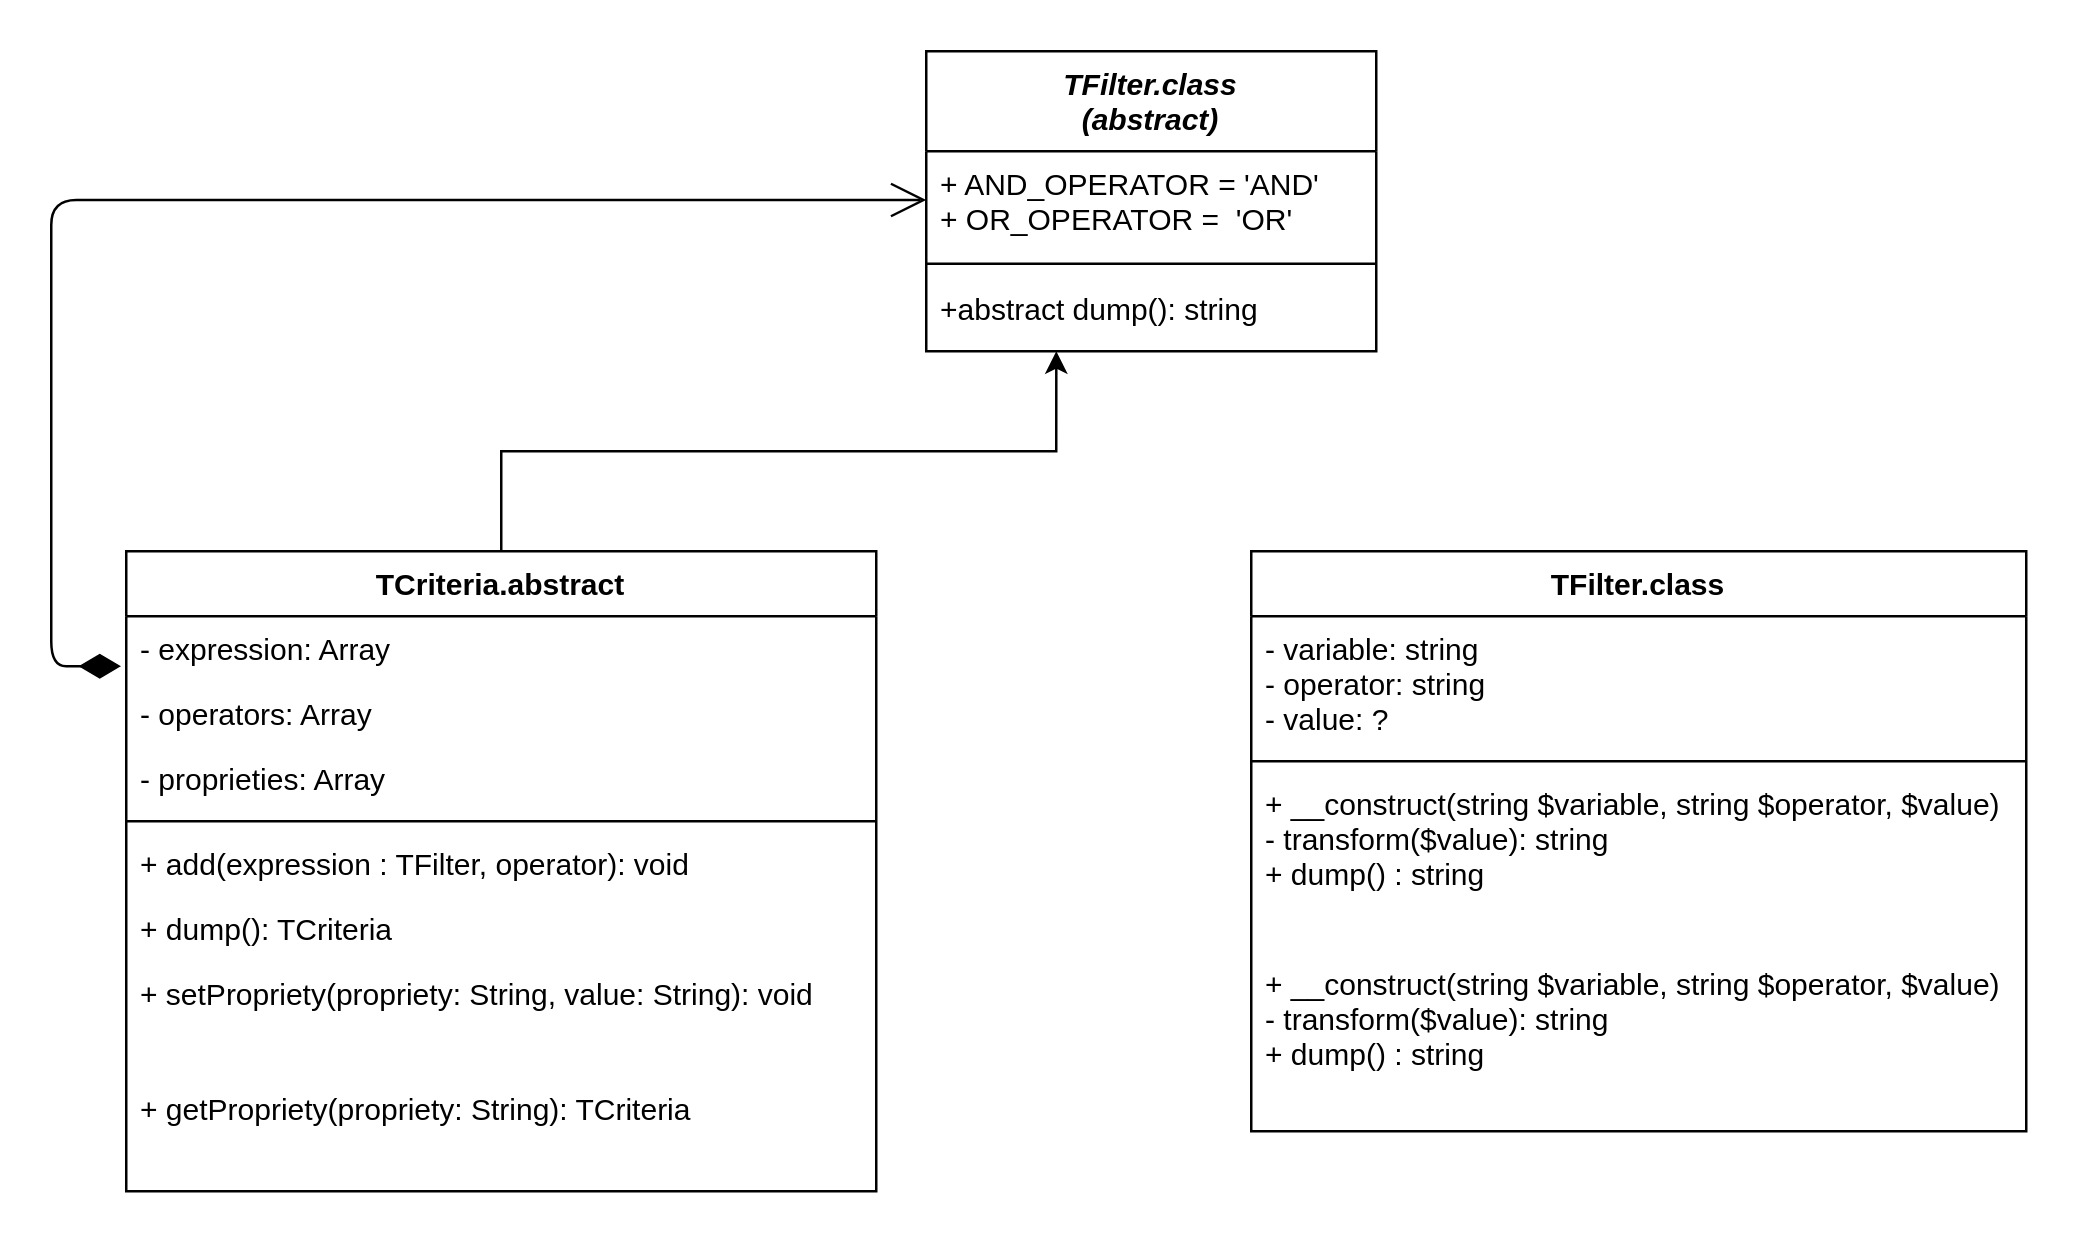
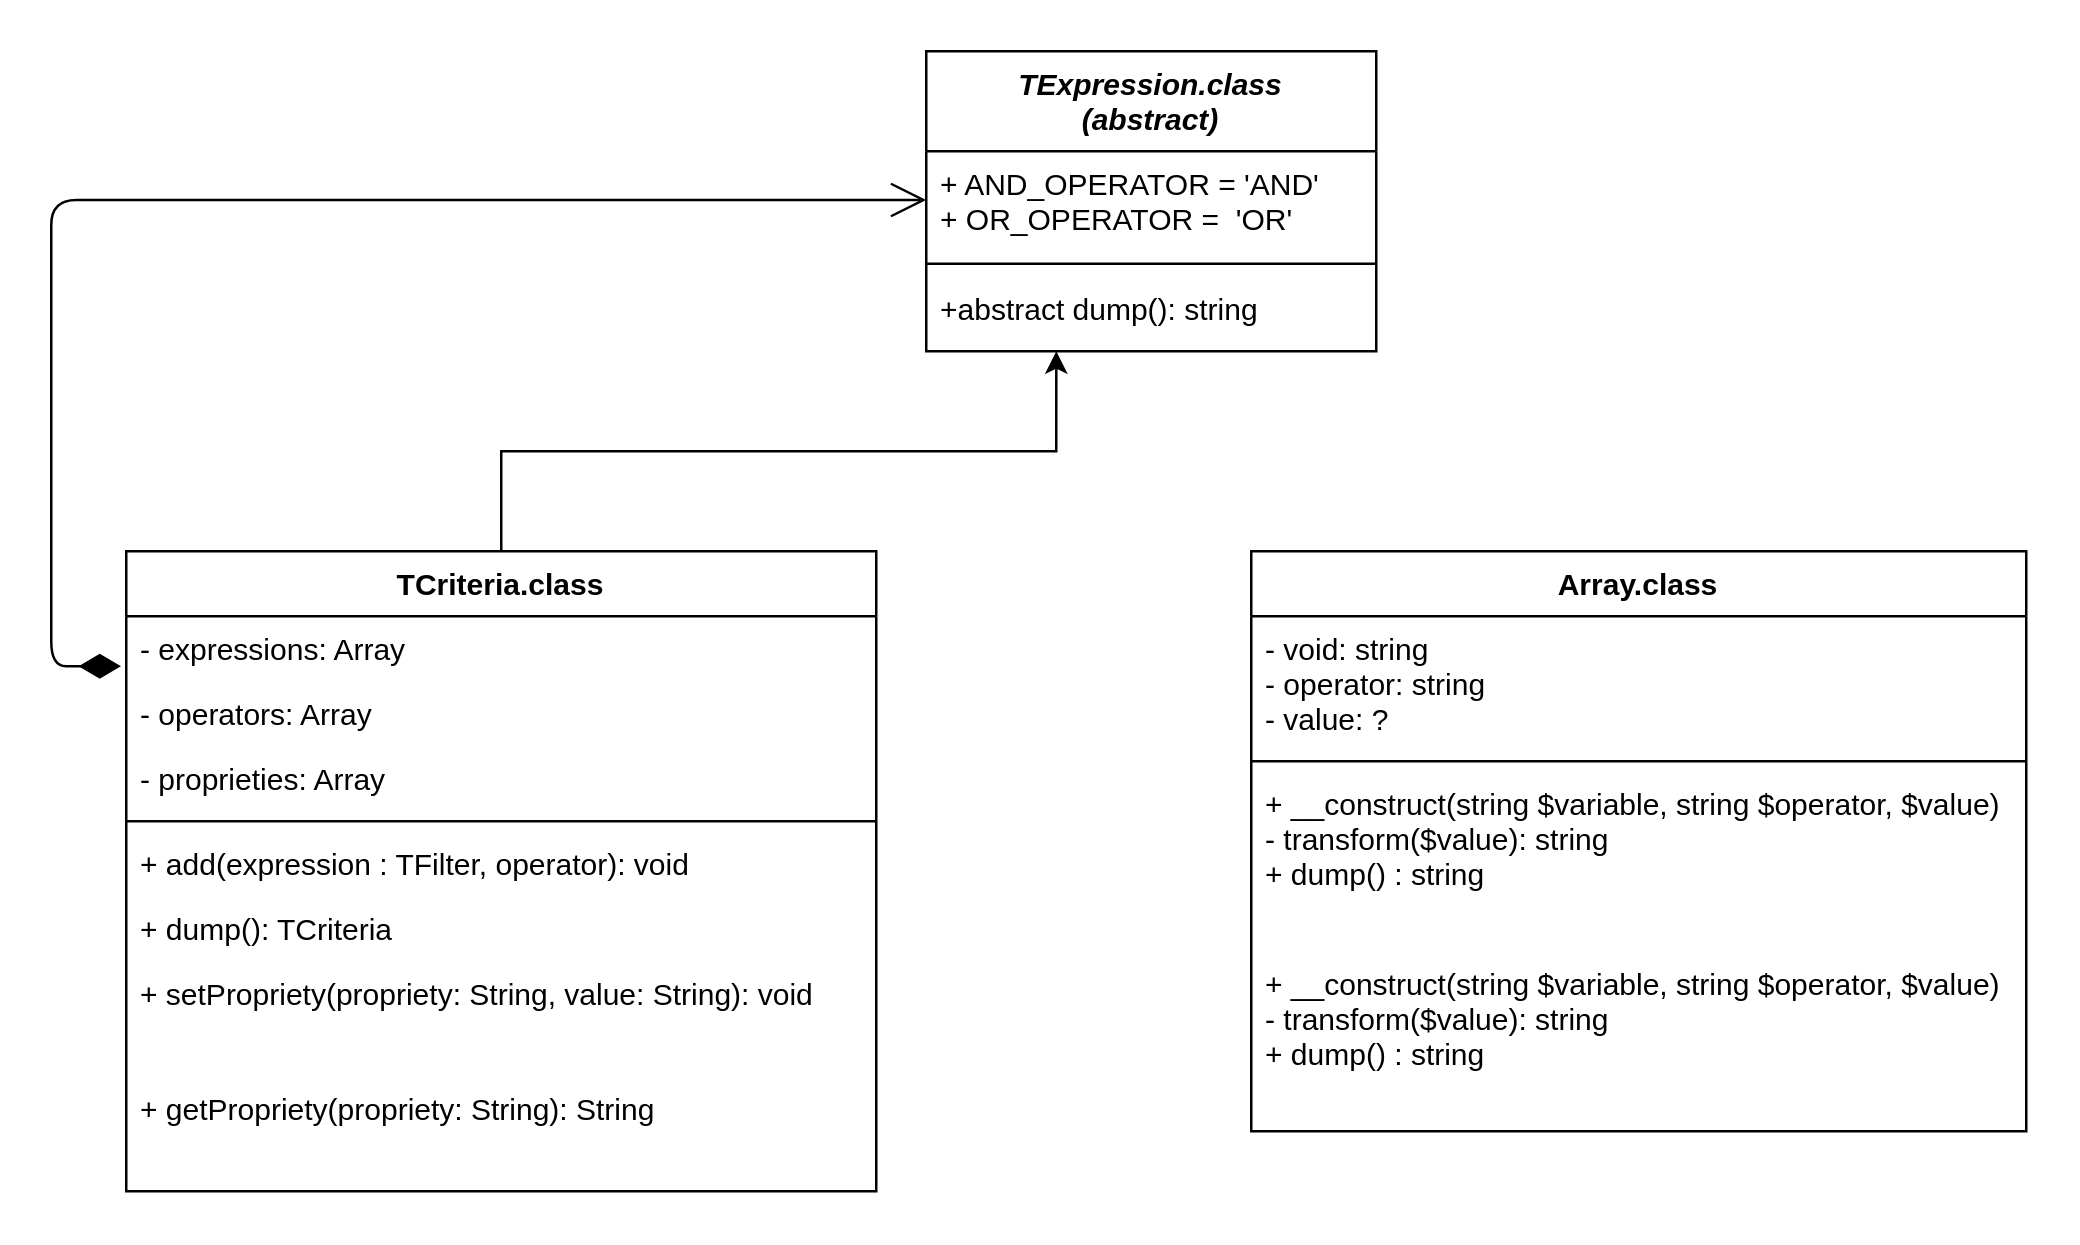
node "TFilter.class (abstract)": label "TFilter.class (abstract)" -> "TExpression.class (abstract)"
node "TCriteria.abstract": label "TCriteria.abstract" -> "TCriteria.class"
node "TFilter.class": label "TFilter.class" -> "Array.class"
node "- expression: Array": label "- expression: Array" -> "- expressions: Array"
node "- variable: string - operator: string - value: ?": label "- variable: string - operator: string - value: ?" -> "- void: string - operator: string - value: ?"
node "+ getPropriety(propriety: String): TCriteria": label "+ getPropriety(propriety: String): TCriteria" -> "+ getPropriety(propriety: String): String"
